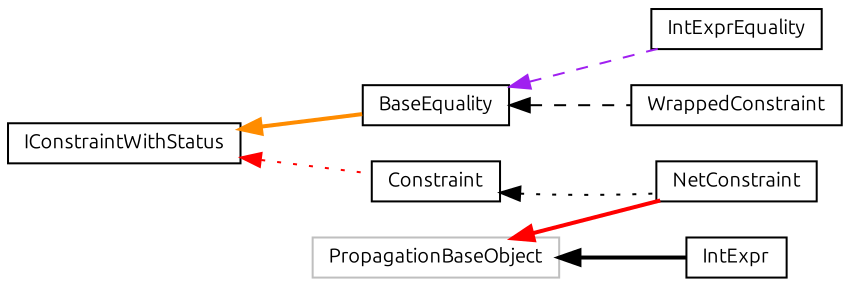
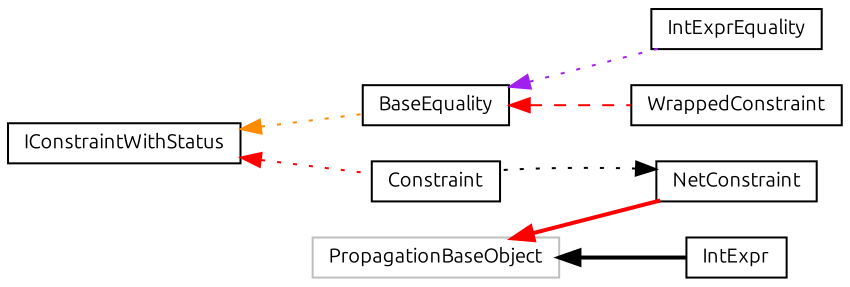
edge "IntExprEquality" -> "BaseEquality": style dashed -> dotted
edge "WrappedConstraint" -> "BaseEquality": color black -> red
edge "BaseEquality" -> "IConstraintWithStatus": style bold -> dotted
edge "NetConstraint" -> "Constraint": reversed
